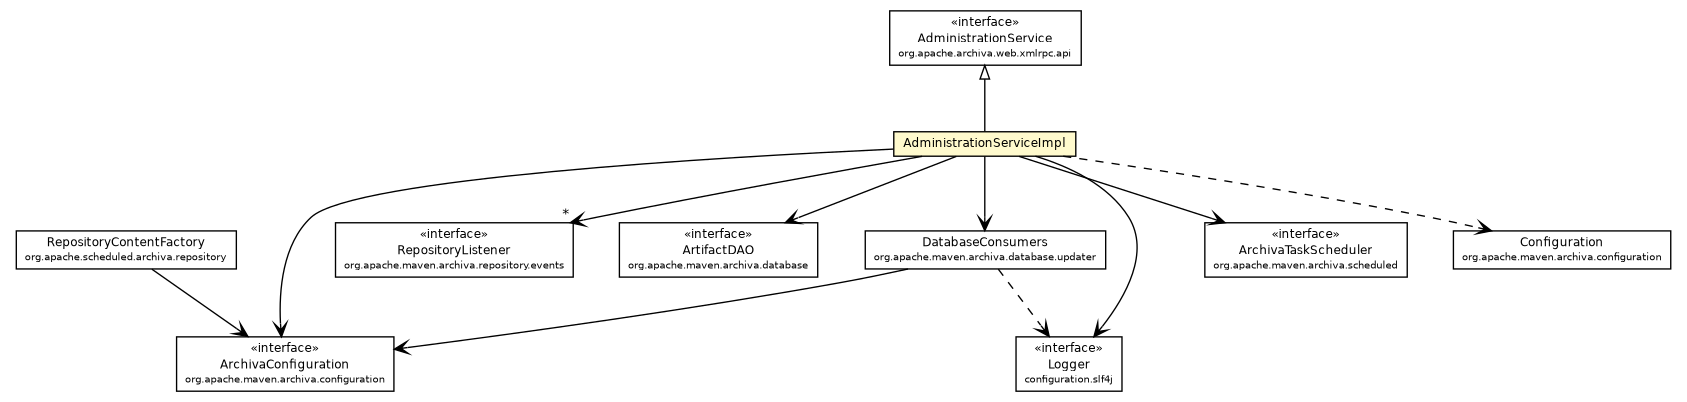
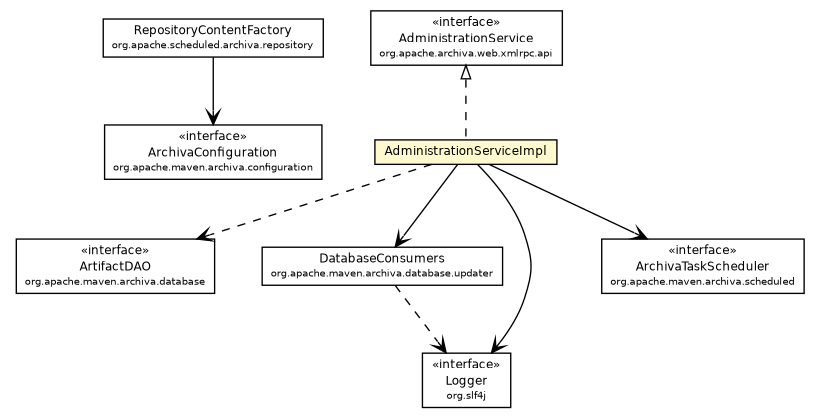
edge "AdministrationServiceImpl" -> "AdministrationService": style solid -> dashed
edge "AdministrationServiceImpl" -> "ArchivaConfiguration": removed
edge "AdministrationServiceImpl" -> "ArtifactDAO": style solid -> dashed
node "RepositoryListener": removed
node "Configuration": removed
edge "DatabaseConsumers" -> "ArchivaConfiguration": removed
node "Logger": text "configuration.slf4j" -> "org.slf4j"
